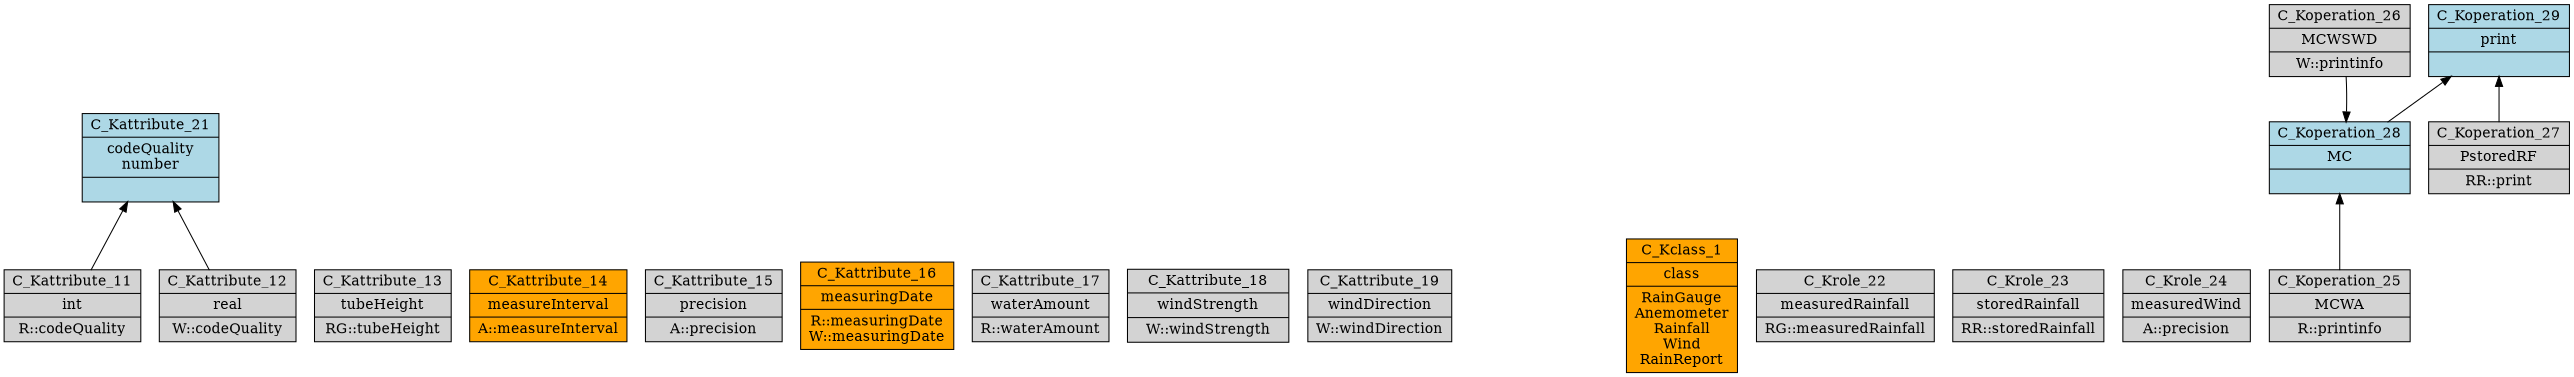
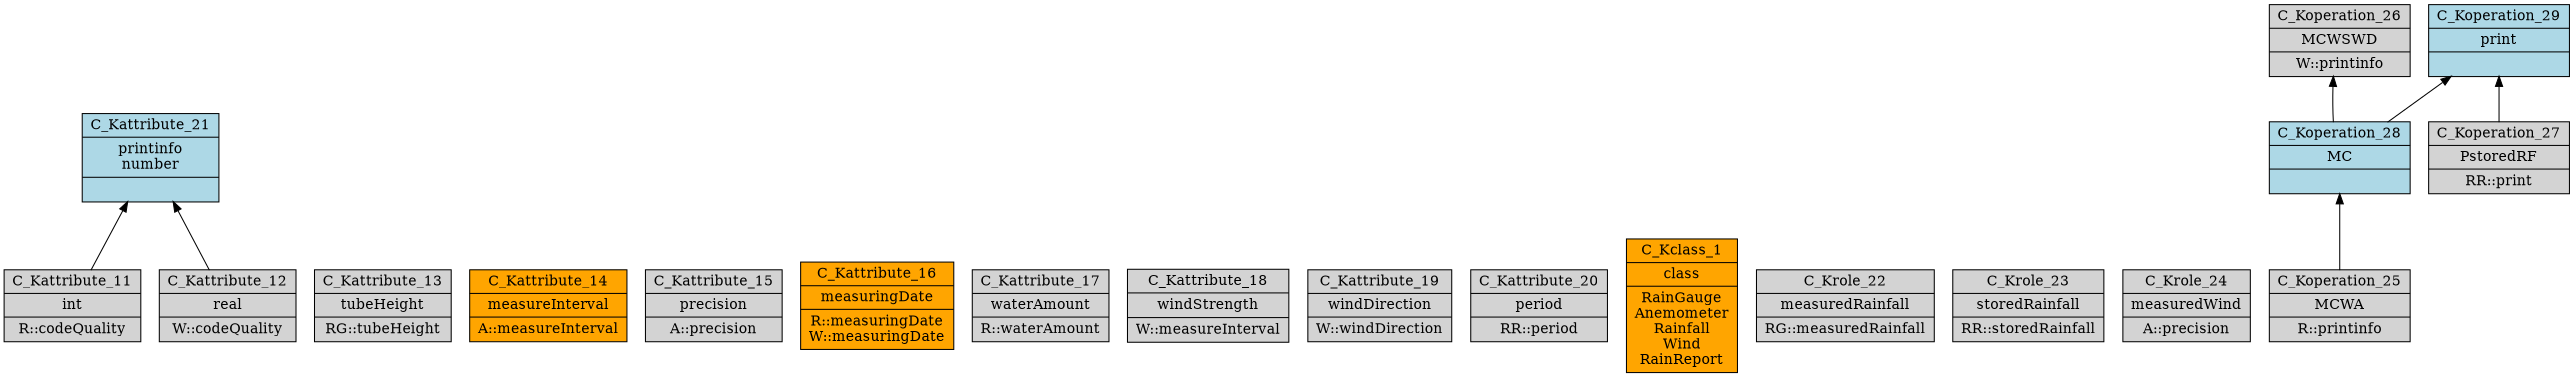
edge "C_Koperation_26" -> "C_Koperation_28": reversed
node "C_Kattribute_21": text "codeQuality" -> "printinfo"
node "C_Kattribute_20": added
node "C_Kattribute_18": text "W::windStrength" -> "W::measureInterval"
